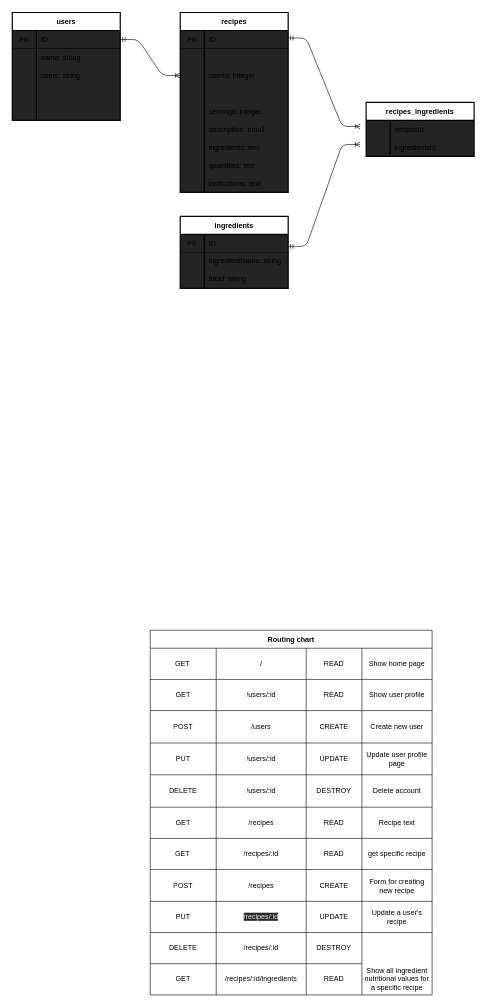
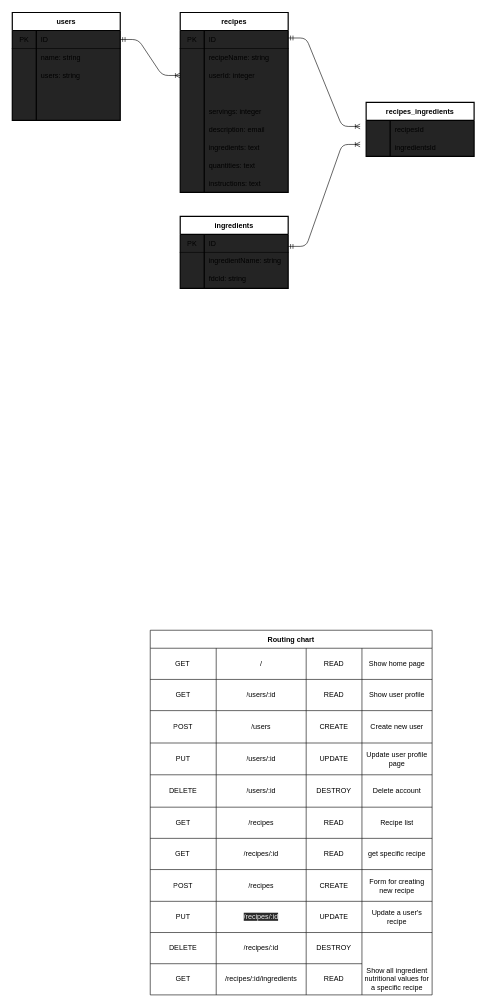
node "recipeName: string": added
node "Recipe text": label "Recipe text" -> "Recipe list"
